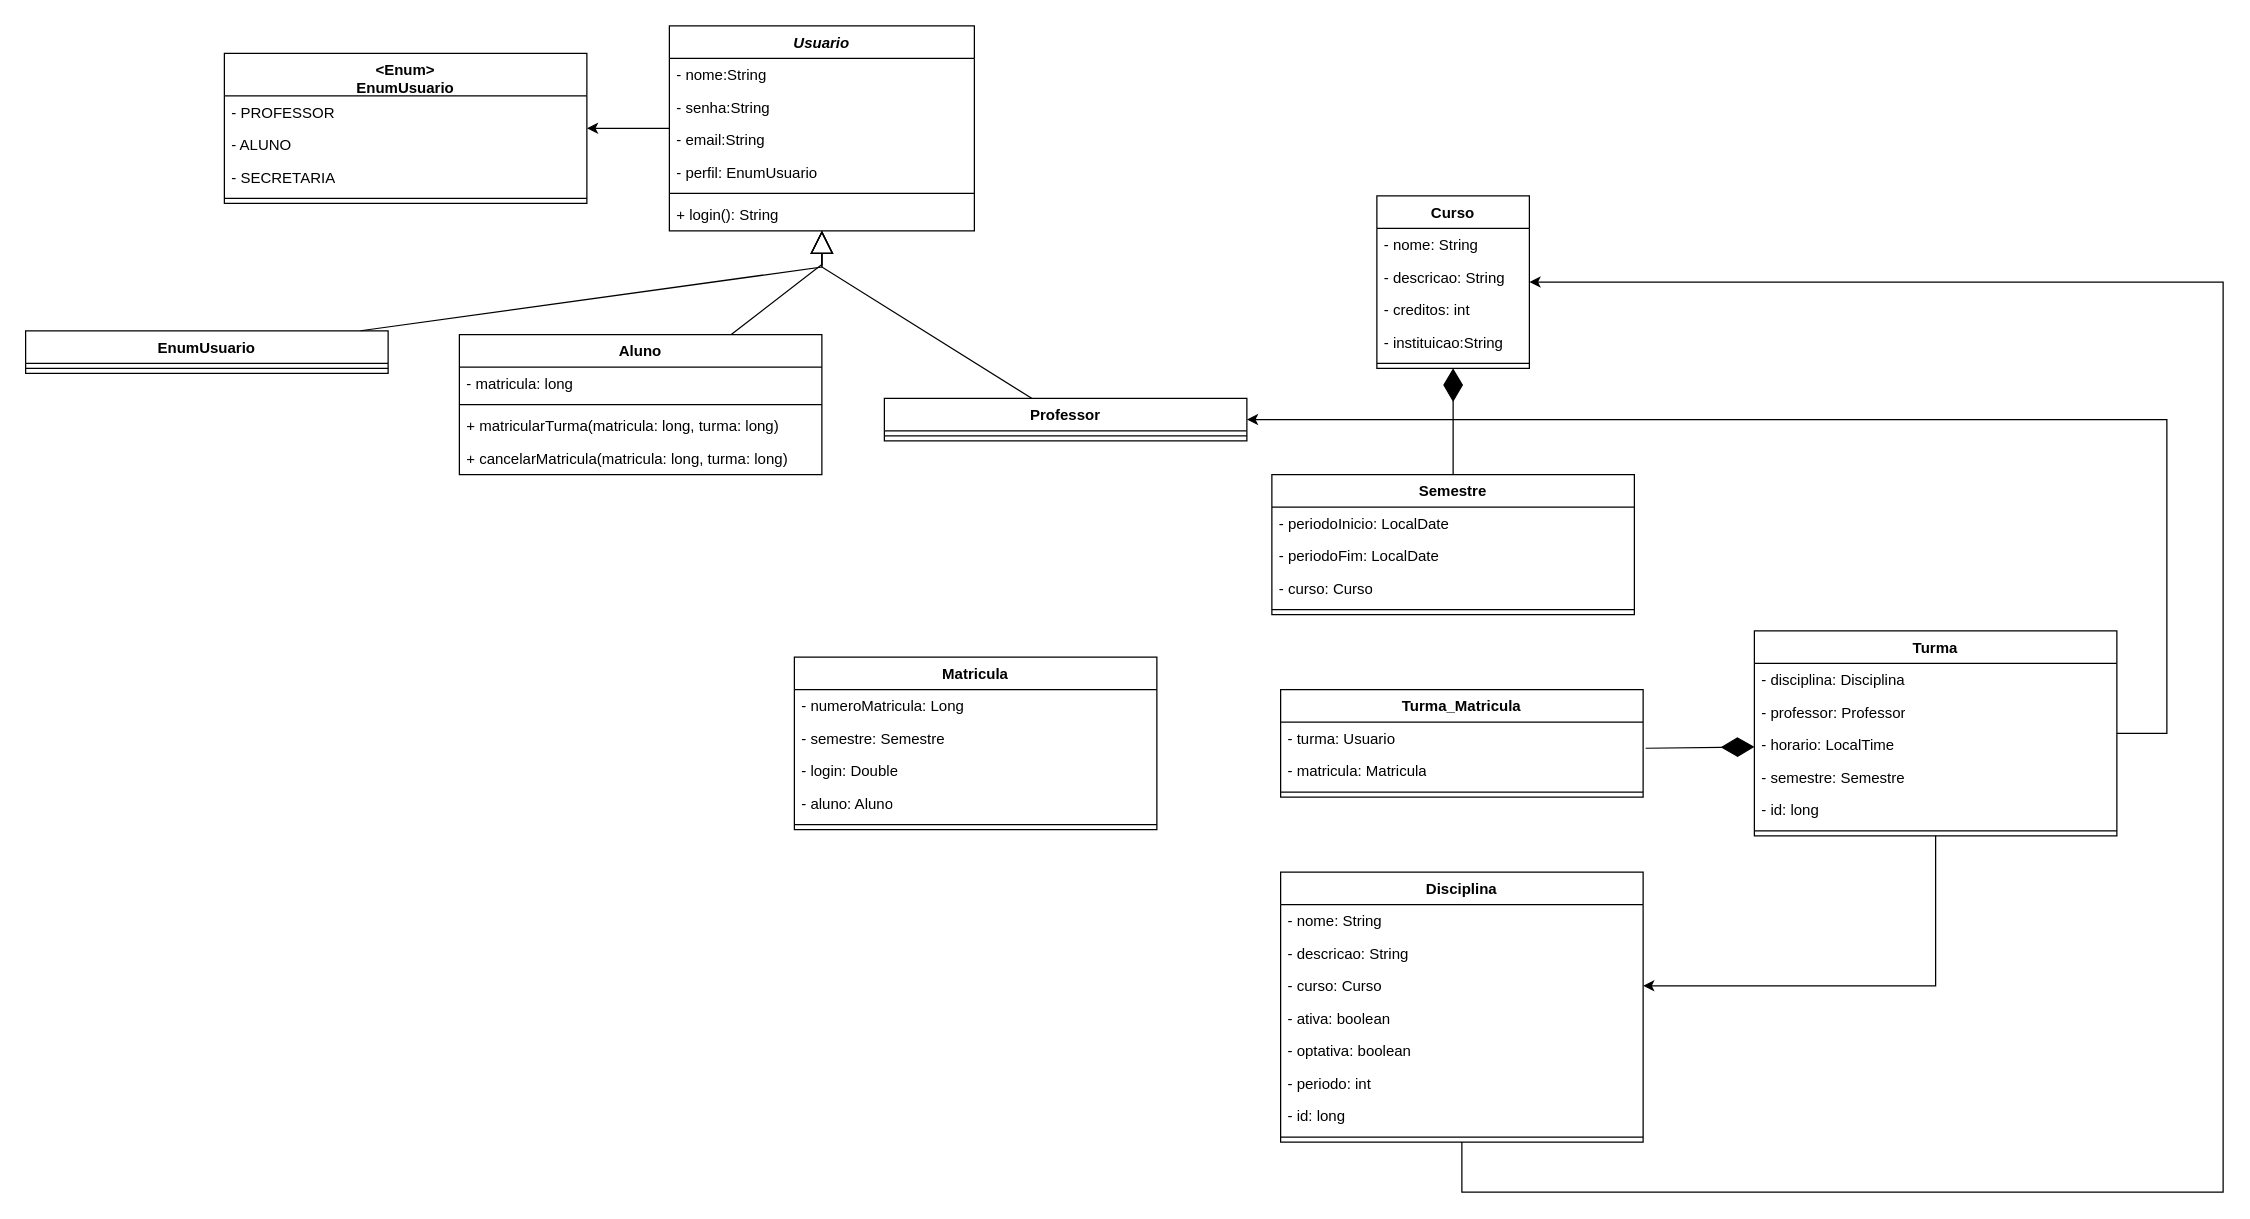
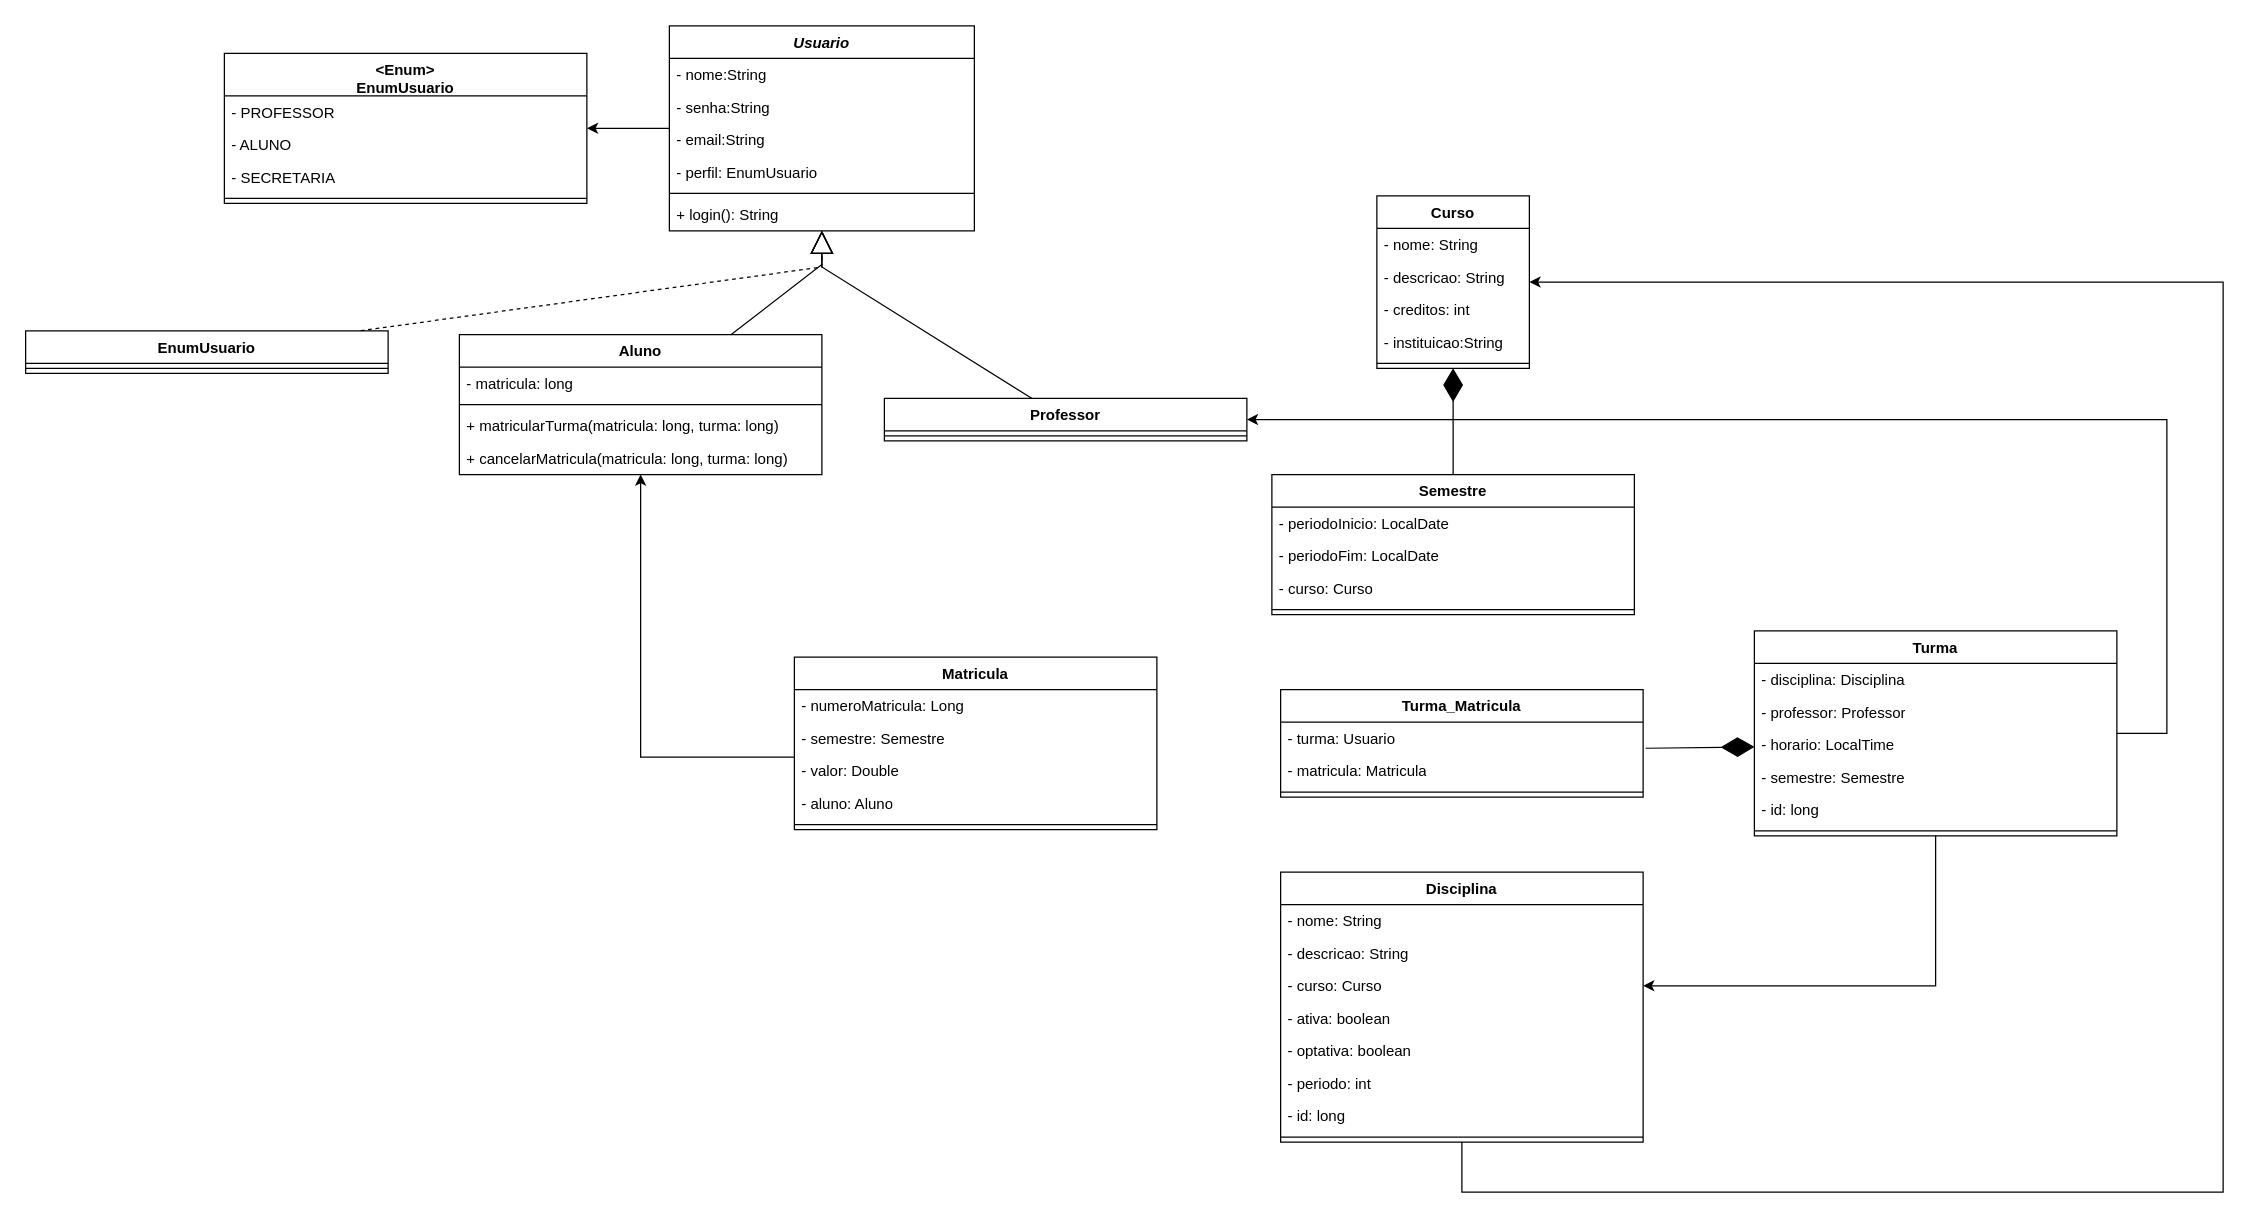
edge "EnumUsuario" -> "Usuario": style solid -> dashed
edge "Matricula" -> "Aluno": added
node "- login: Double": label "- login: Double" -> "- valor: Double"
